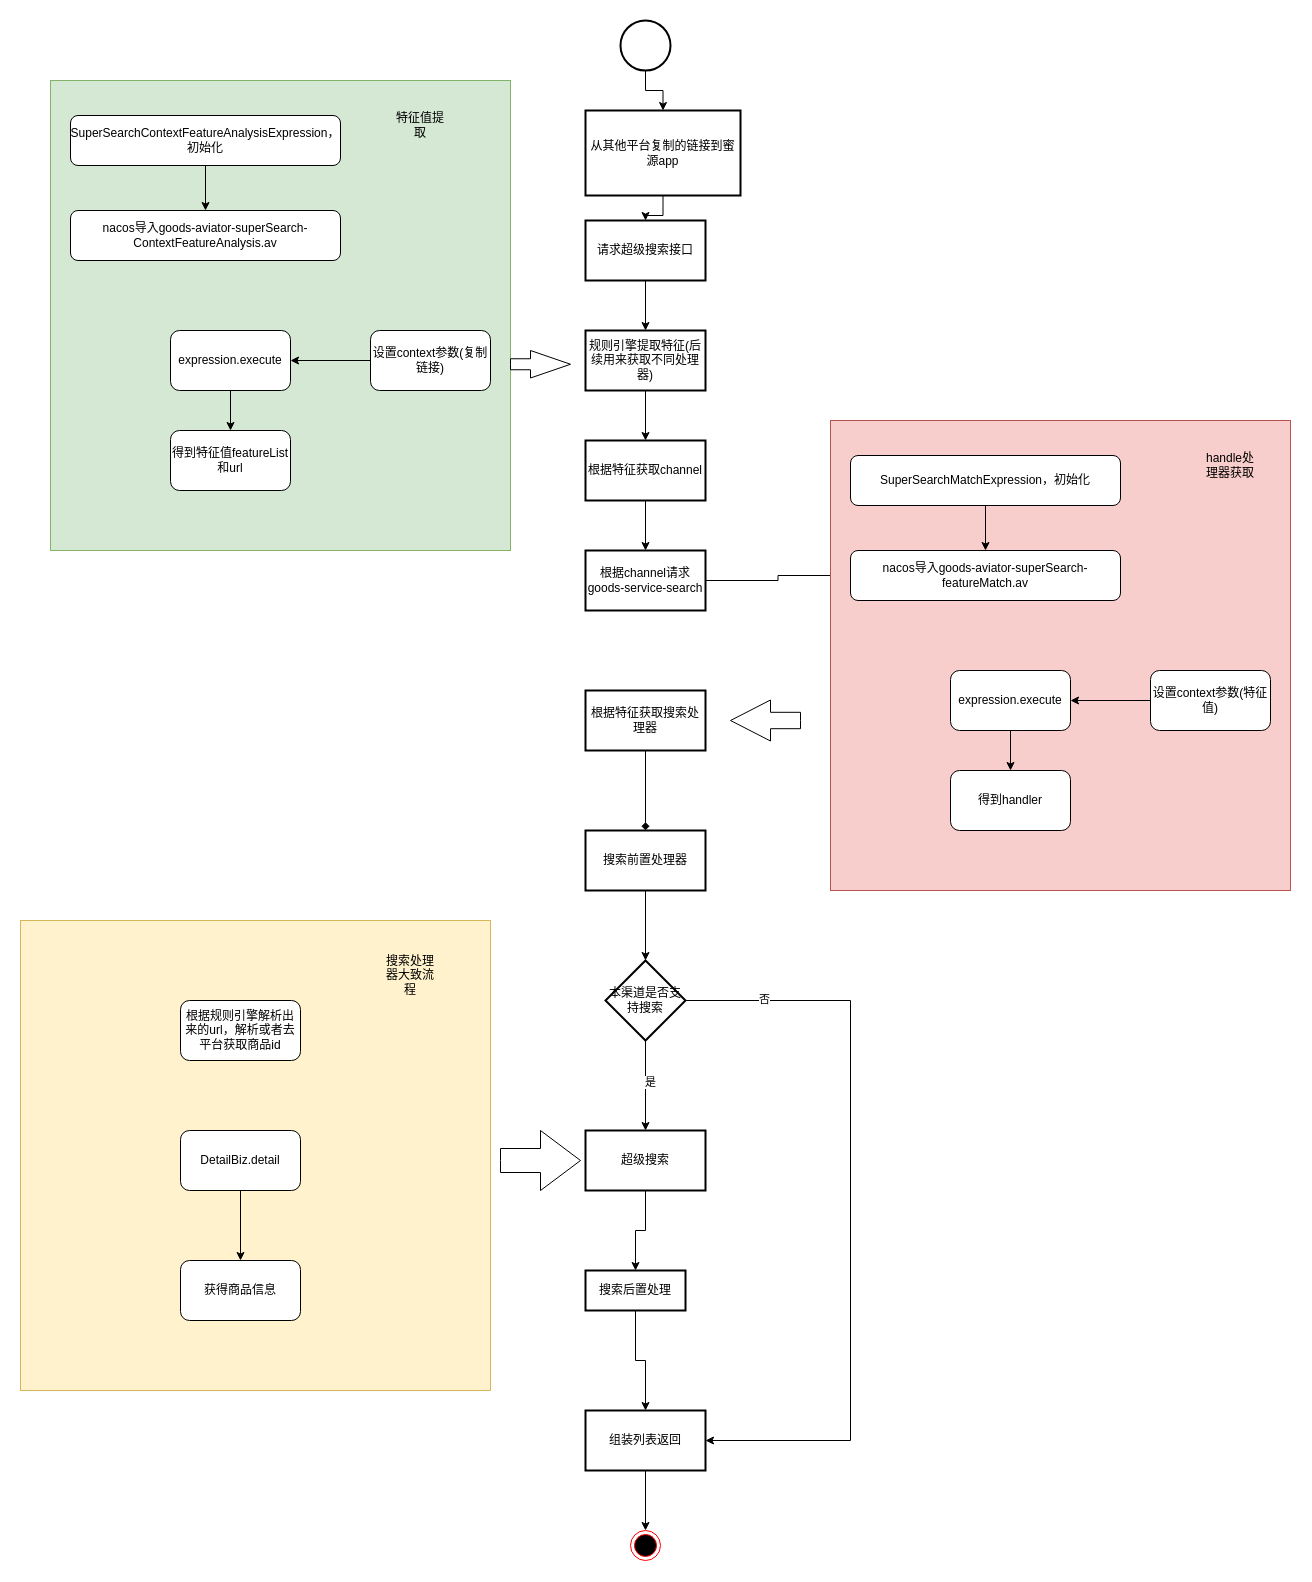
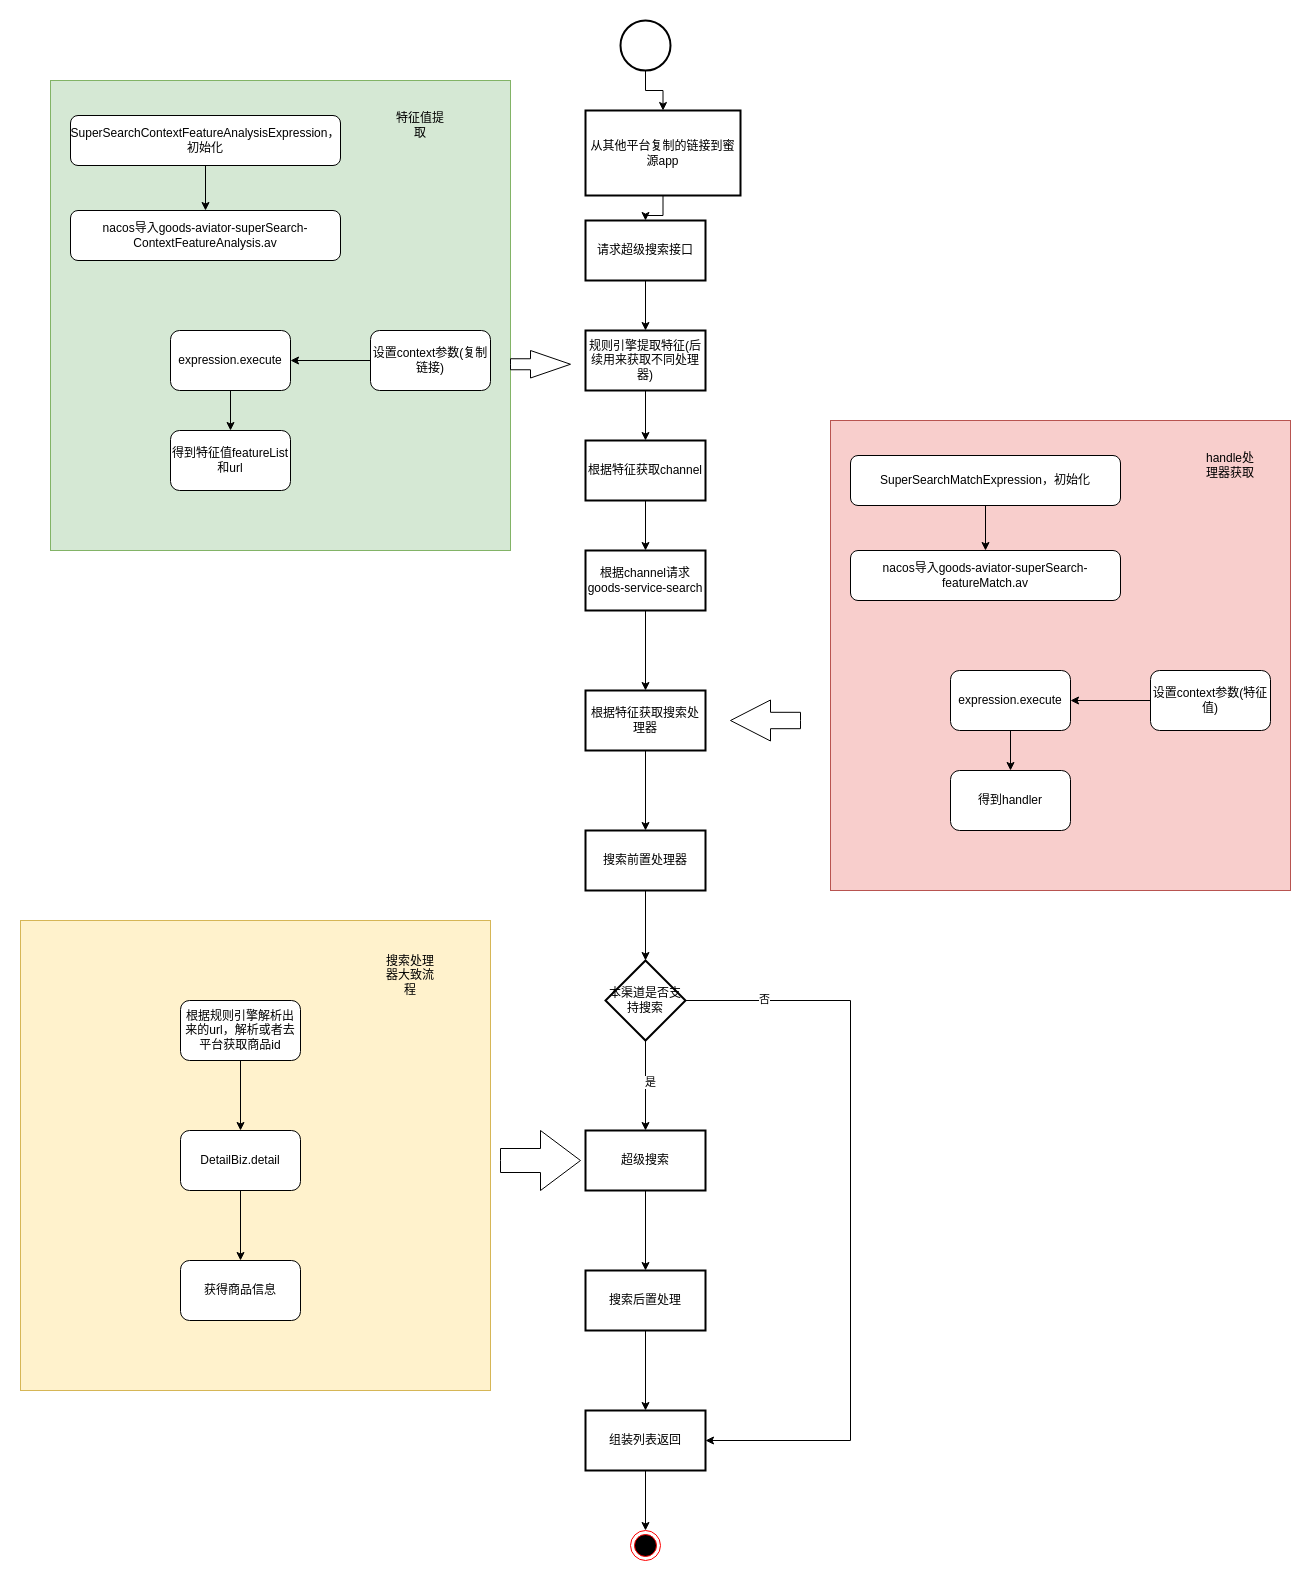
edge "根据channel请求goods-service-search" -> "nacos导入goods-aviator-superSearch-featureMatch.av": now "根据channel请求goods-service-search" -> "根据特征获取搜索处理器"
edge "根据特征获取搜索处理器" -> "搜索前置处理器": arrowhead diamond -> classic
edge "根据规则引擎解析出来的url，解析或者去平台获取商品id" -> "DetailBiz.detail": added
node "搜索后置处理": size 100x40 -> 120x60
